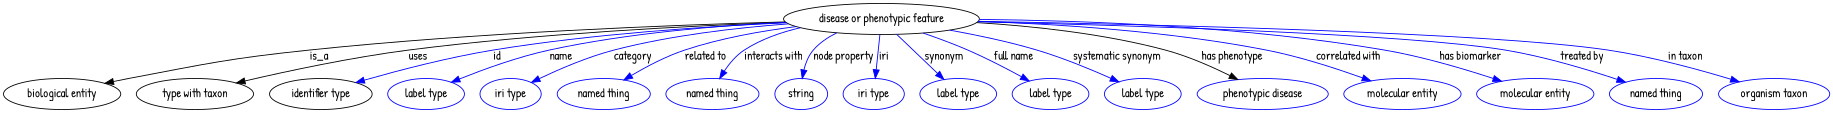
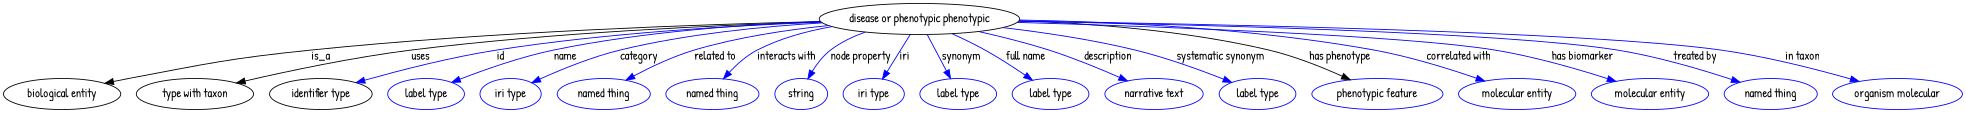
node "disease or phenotypic feature": label "disease or phenotypic feature" -> "disease or phenotypic phenotypic"
node "narrative text": added
node "phenotypic disease": label "phenotypic disease" -> "phenotypic feature"
node "organism taxon": label "organism taxon" -> "organism molecular"
